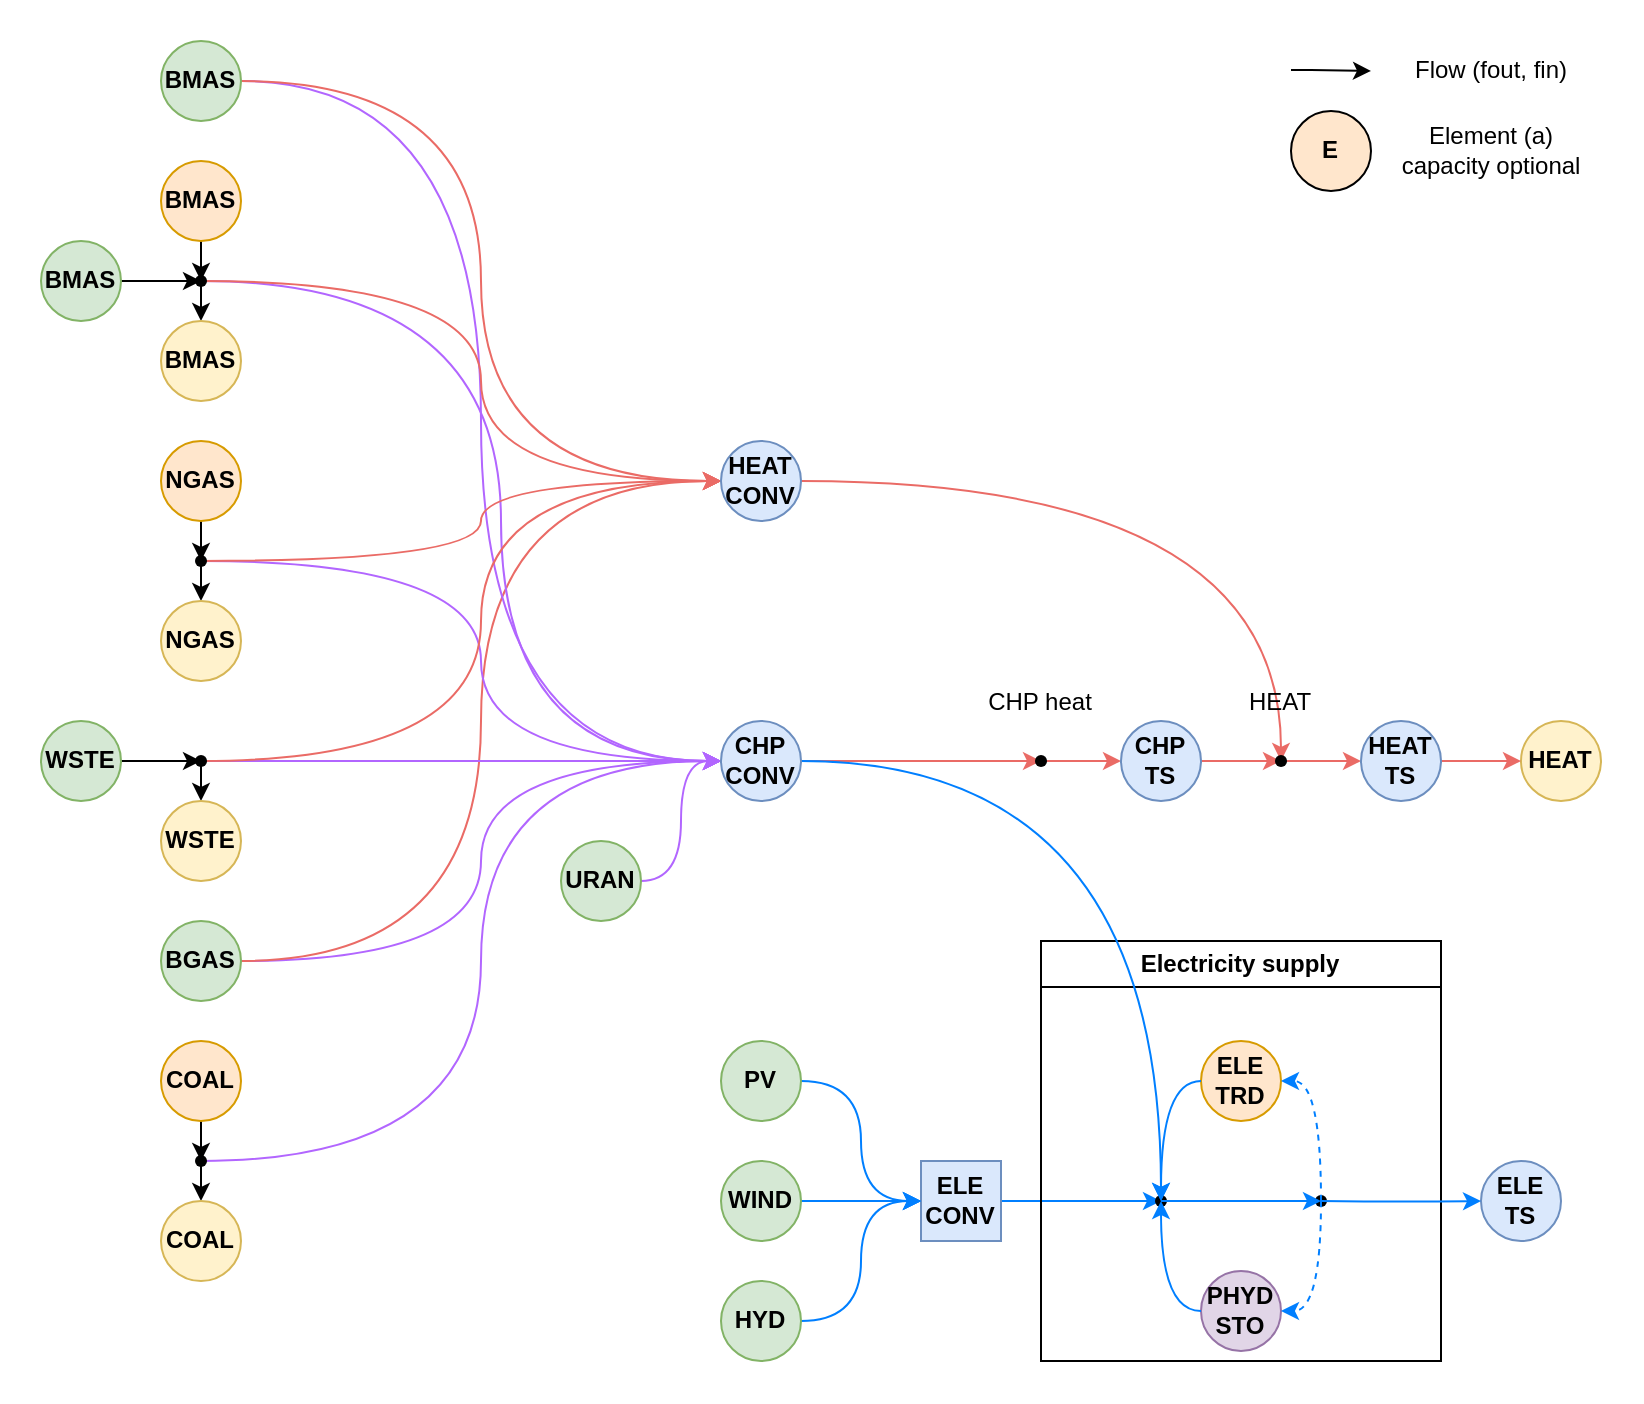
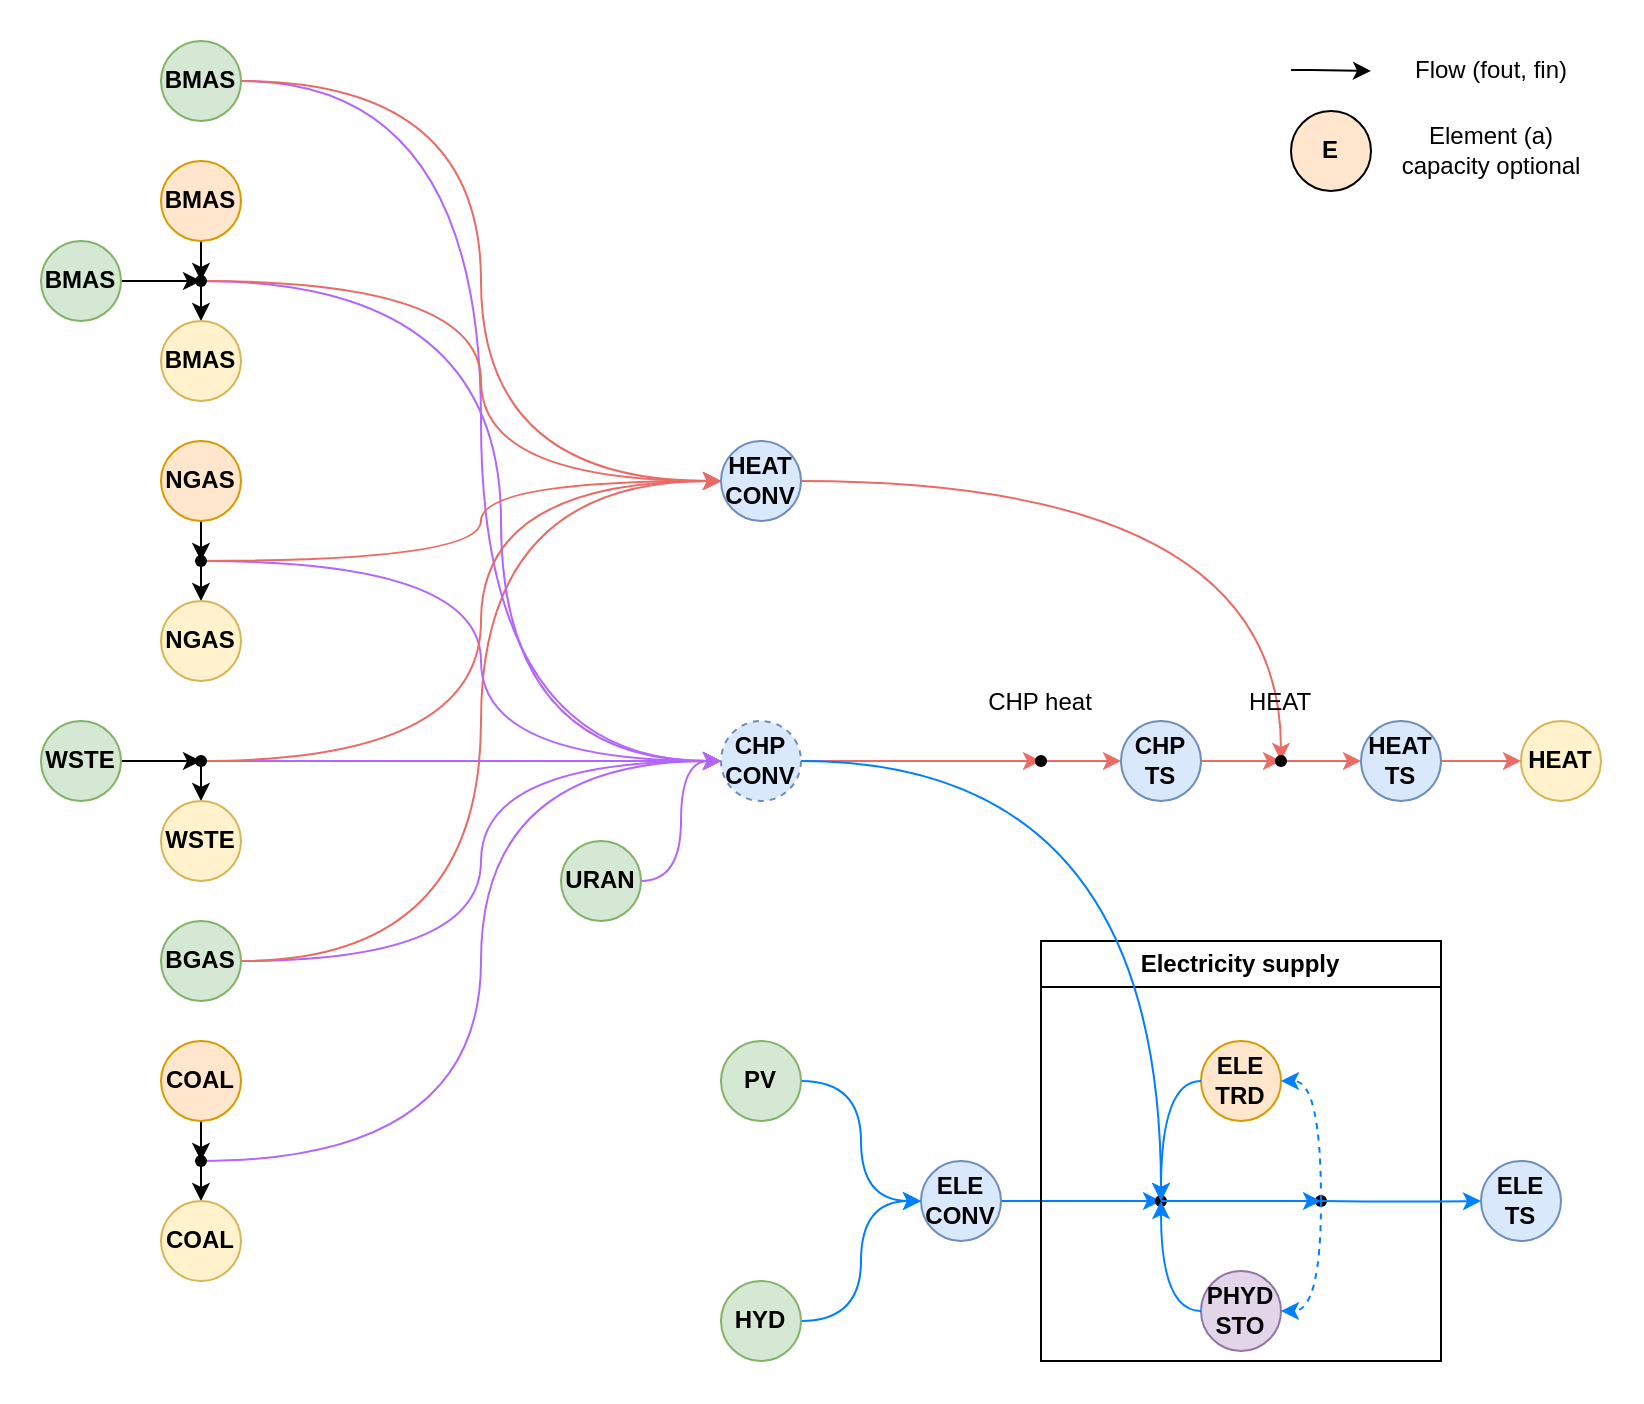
node "CHP CONV": style solid -> dashed
node "WIND": removed
edge "WIND" -> "ELE CONV": removed
node "ELE CONV": shape rectangle -> ellipse
